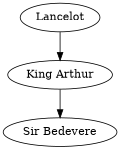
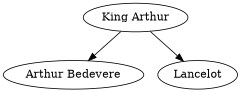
edge "Lancelot" -> "King Arthur": reversed
node "Sir Bedevere": label "Sir Bedevere" -> "Arthur Bedevere"
